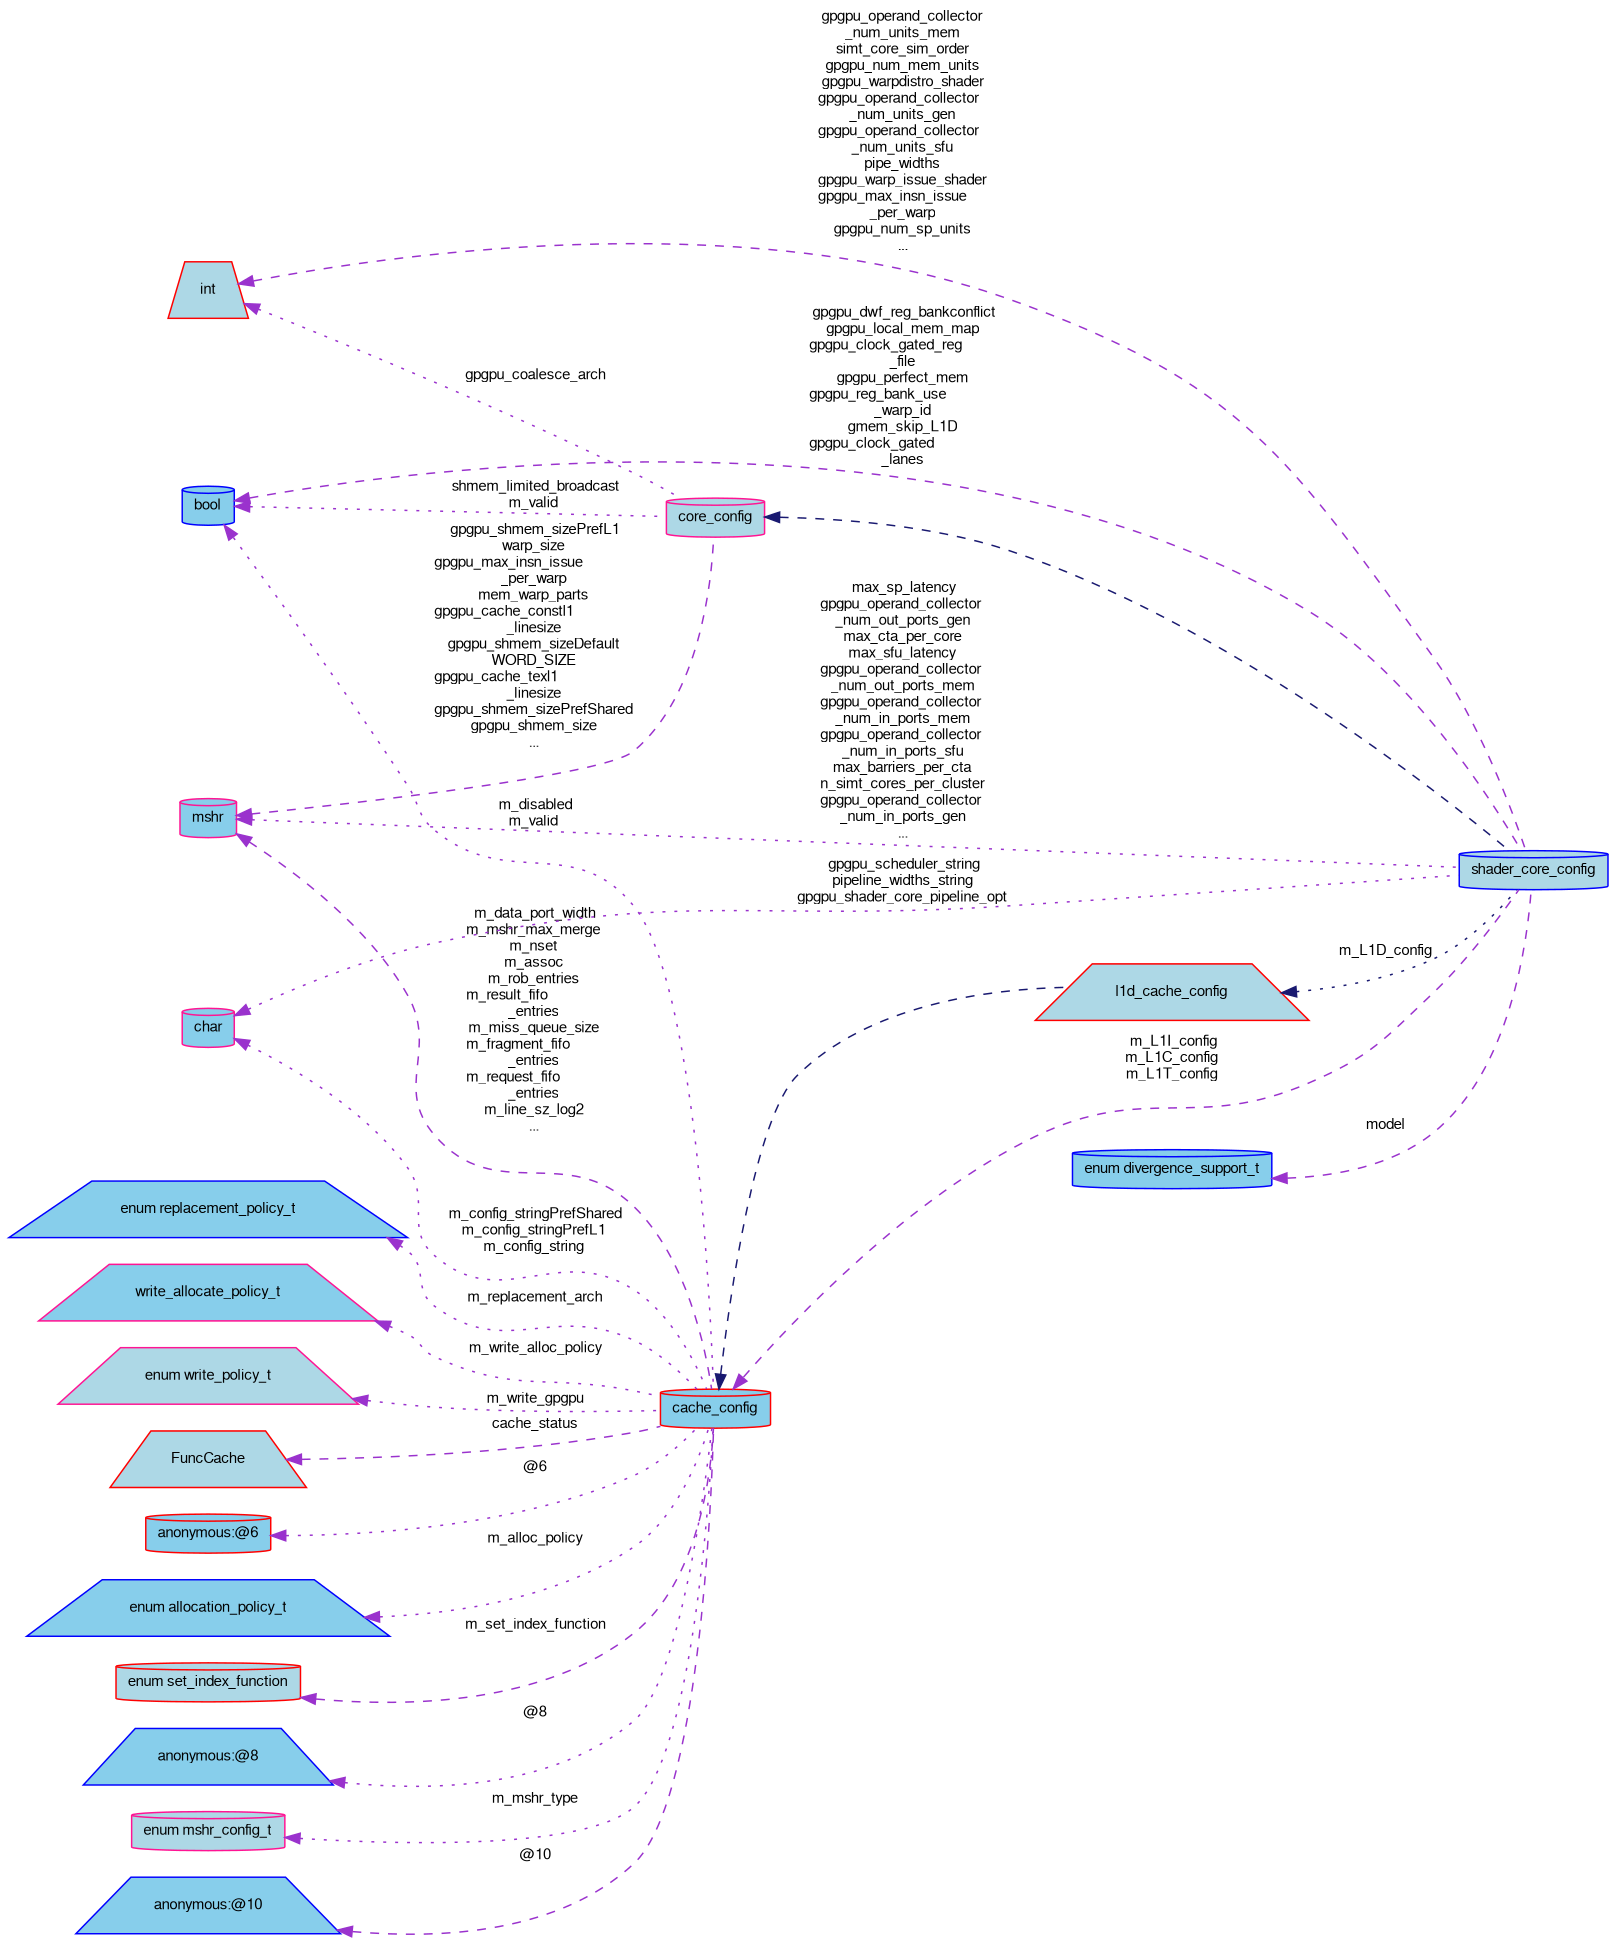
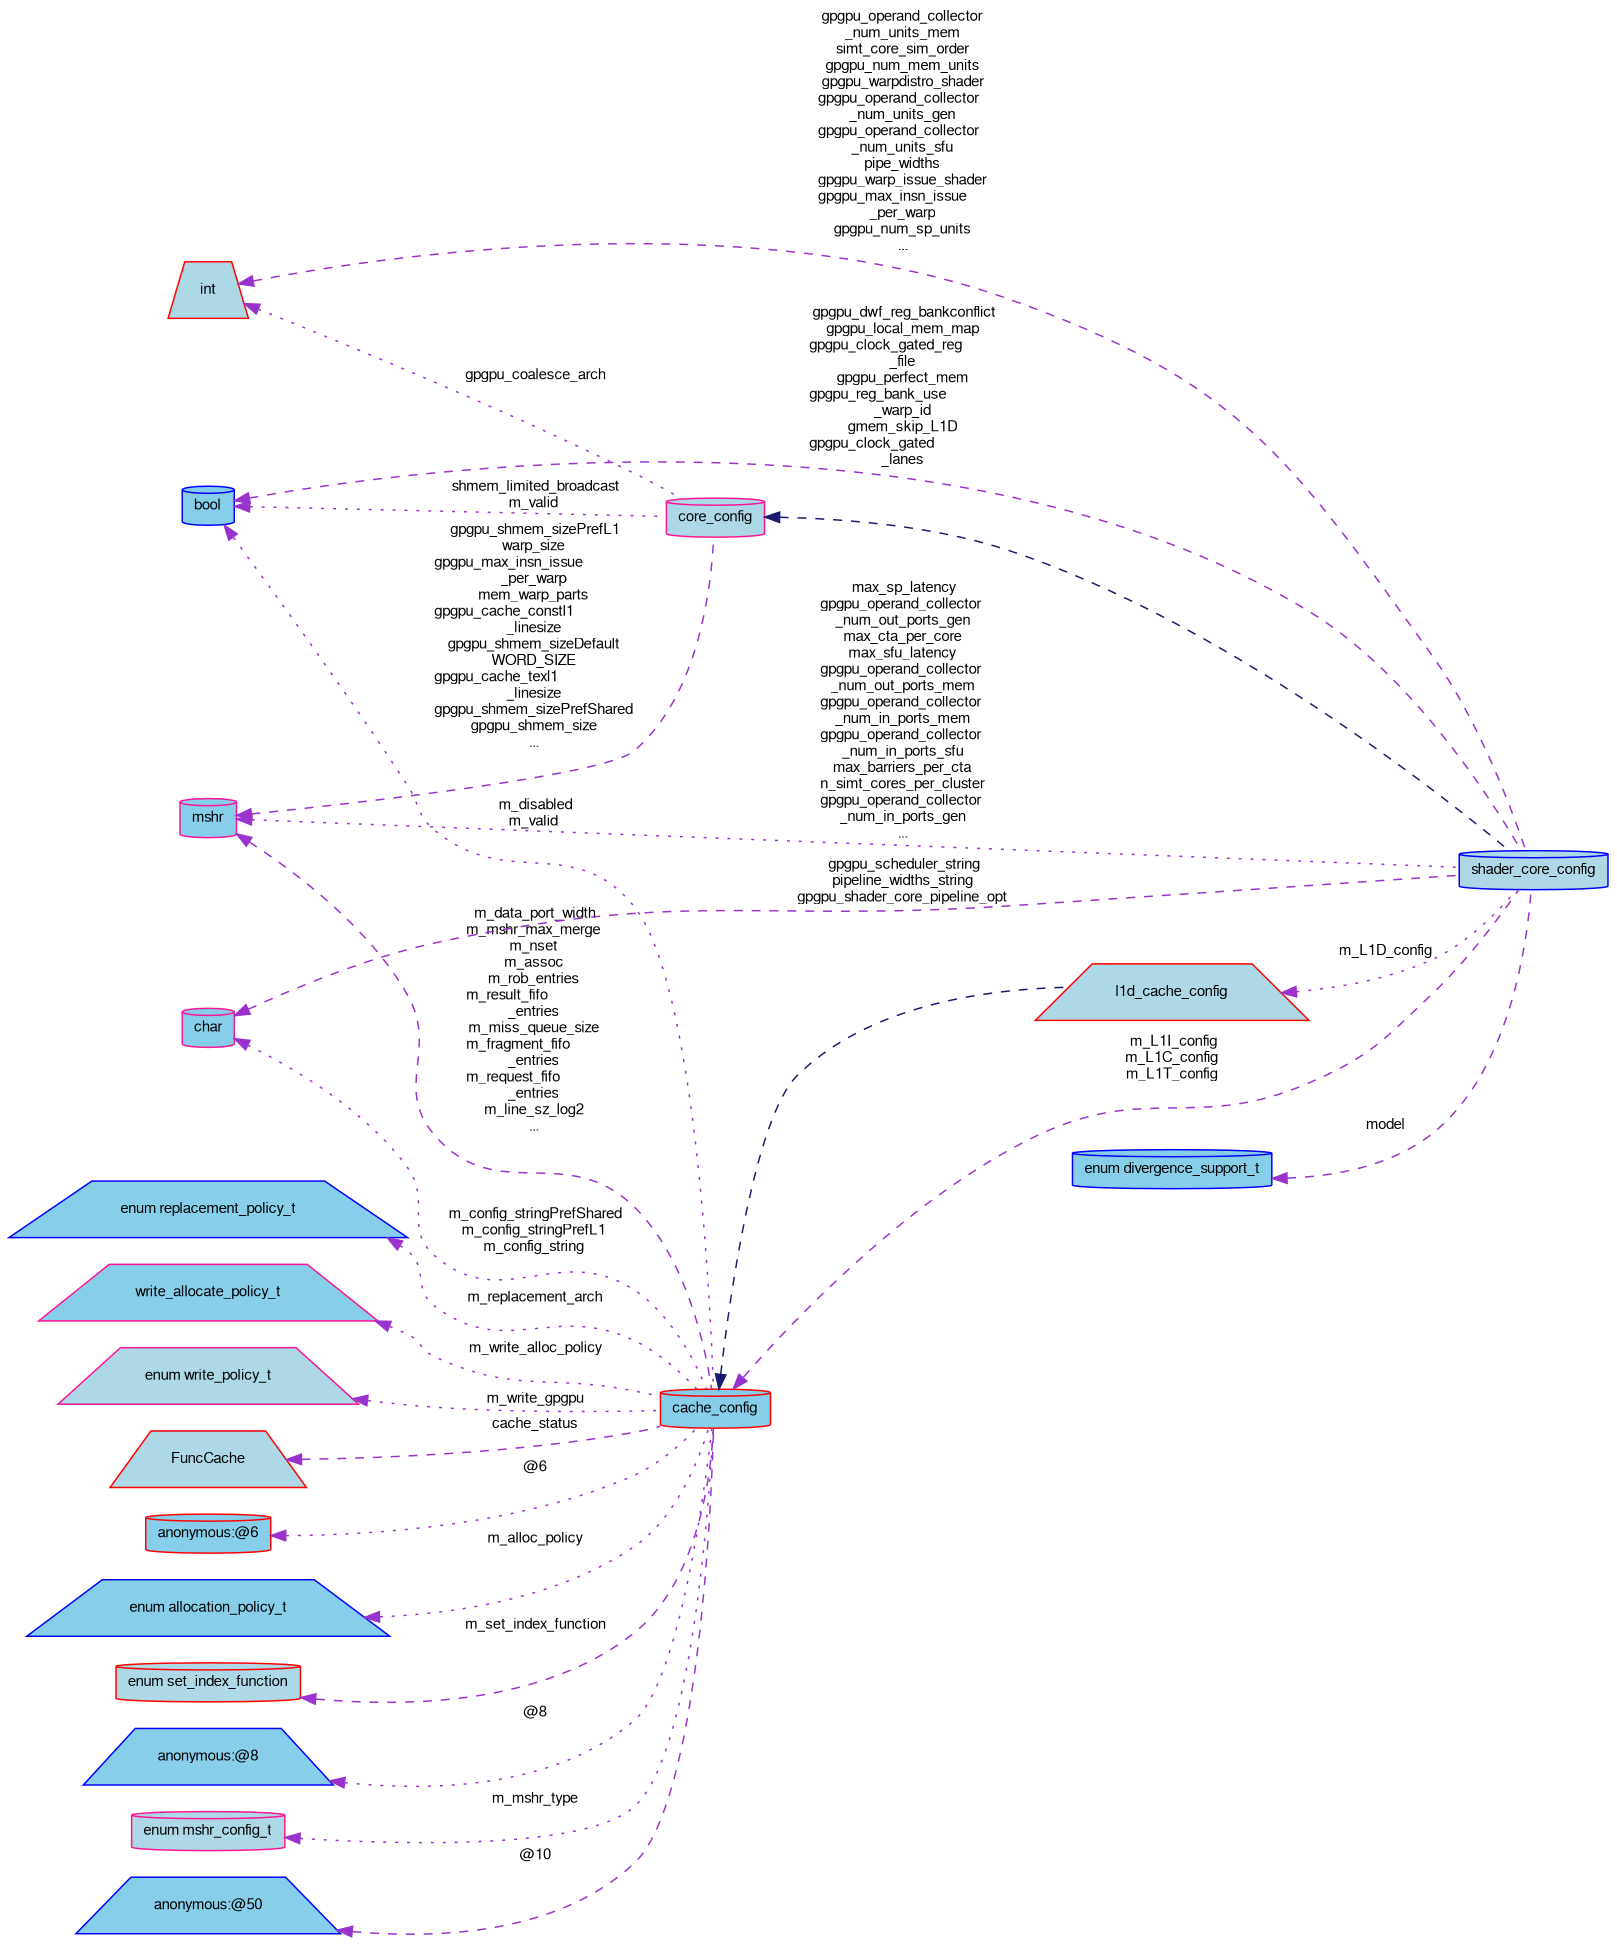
edge "shader_core_config" -> "char": style dotted -> dashed
edge "shader_core_config" -> "l1d_cache_config": color midnightblue -> darkorchid3
node "anonymous:@10": label "anonymous:@10" -> "anonymous:@50"
